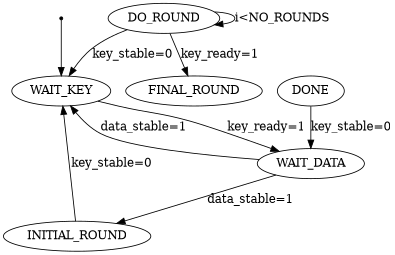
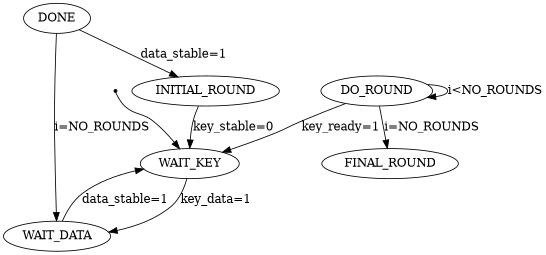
edge "DO_ROUND" -> "WAIT_KEY": label "key_stable=0" -> "key_ready=1"
edge "DO_ROUND" -> "FINAL_ROUND": label "key_ready=1" -> "i=NO_ROUNDS"
edge "WAIT_KEY" -> "WAIT_DATA": label "key_ready=1" -> "key_data=1"
edge "DONE" -> "WAIT_DATA": label "key_stable=0" -> "i=NO_ROUNDS"
edge "WAIT_DATA" -> "INITIAL_ROUND": now "DONE" -> "INITIAL_ROUND"
